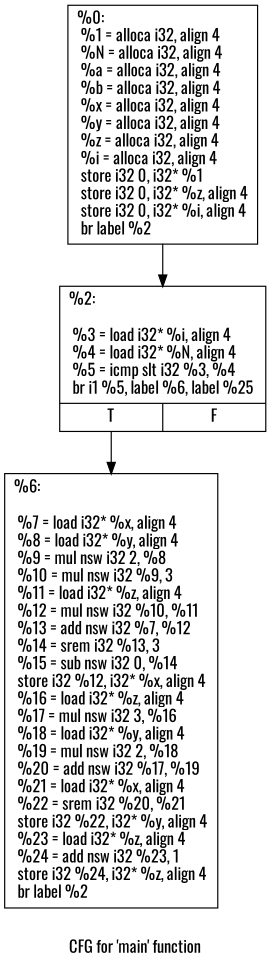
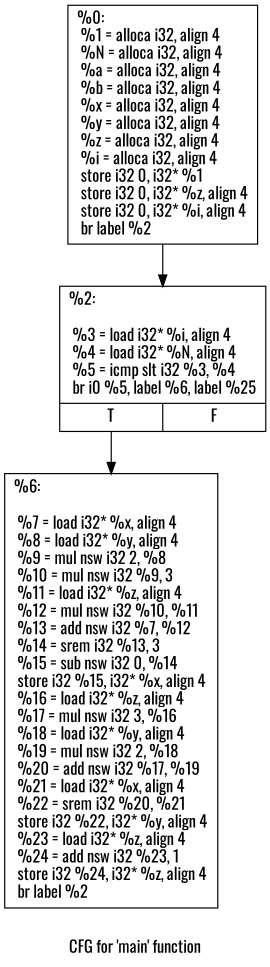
node "%2:": text "br i1 %5, label %6, label %25" -> "br i0 %5, label %6, label %25"
node "%6:": text "store i32 %12, i32* %x, align 4" -> "store i32 %15, i32* %x, align 4"
